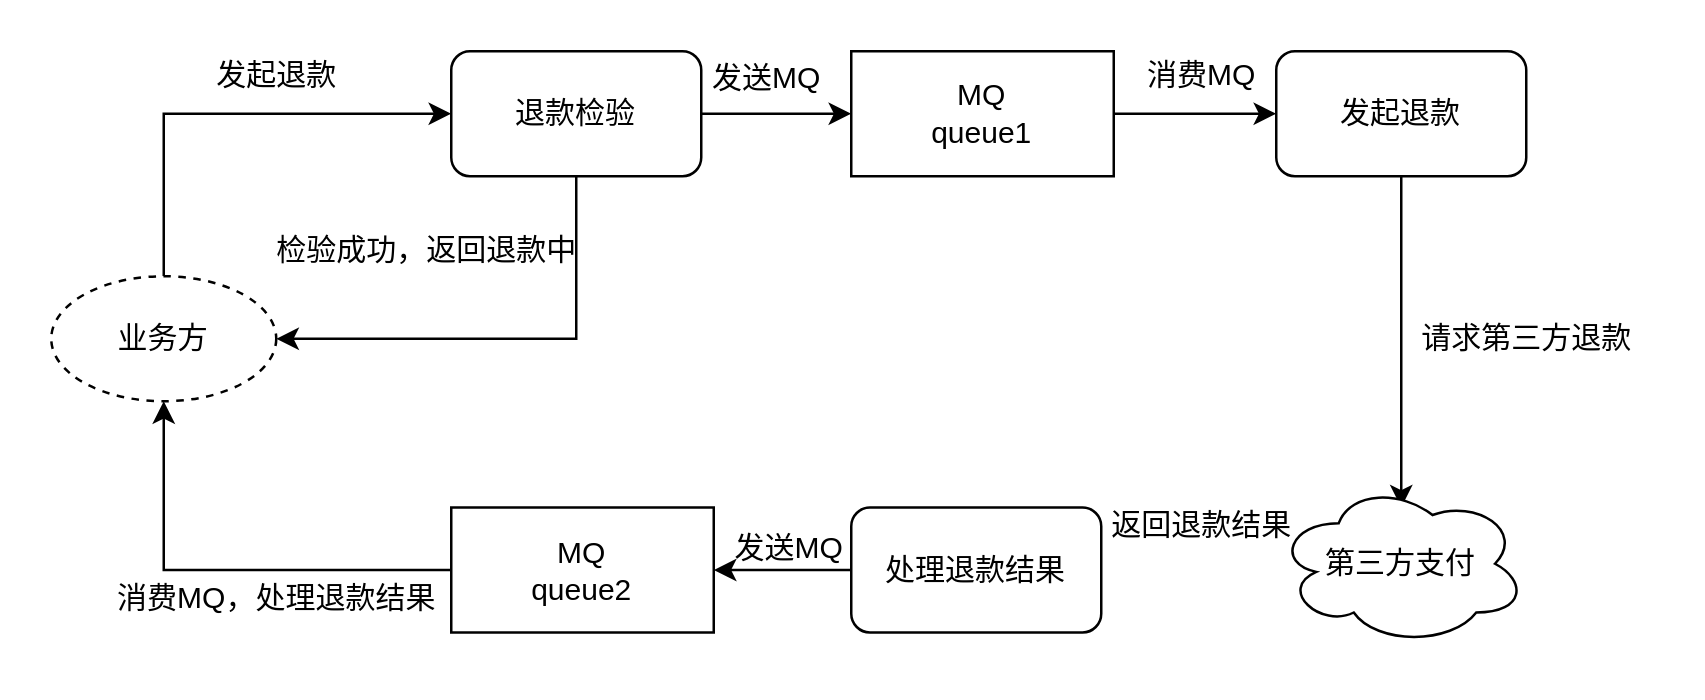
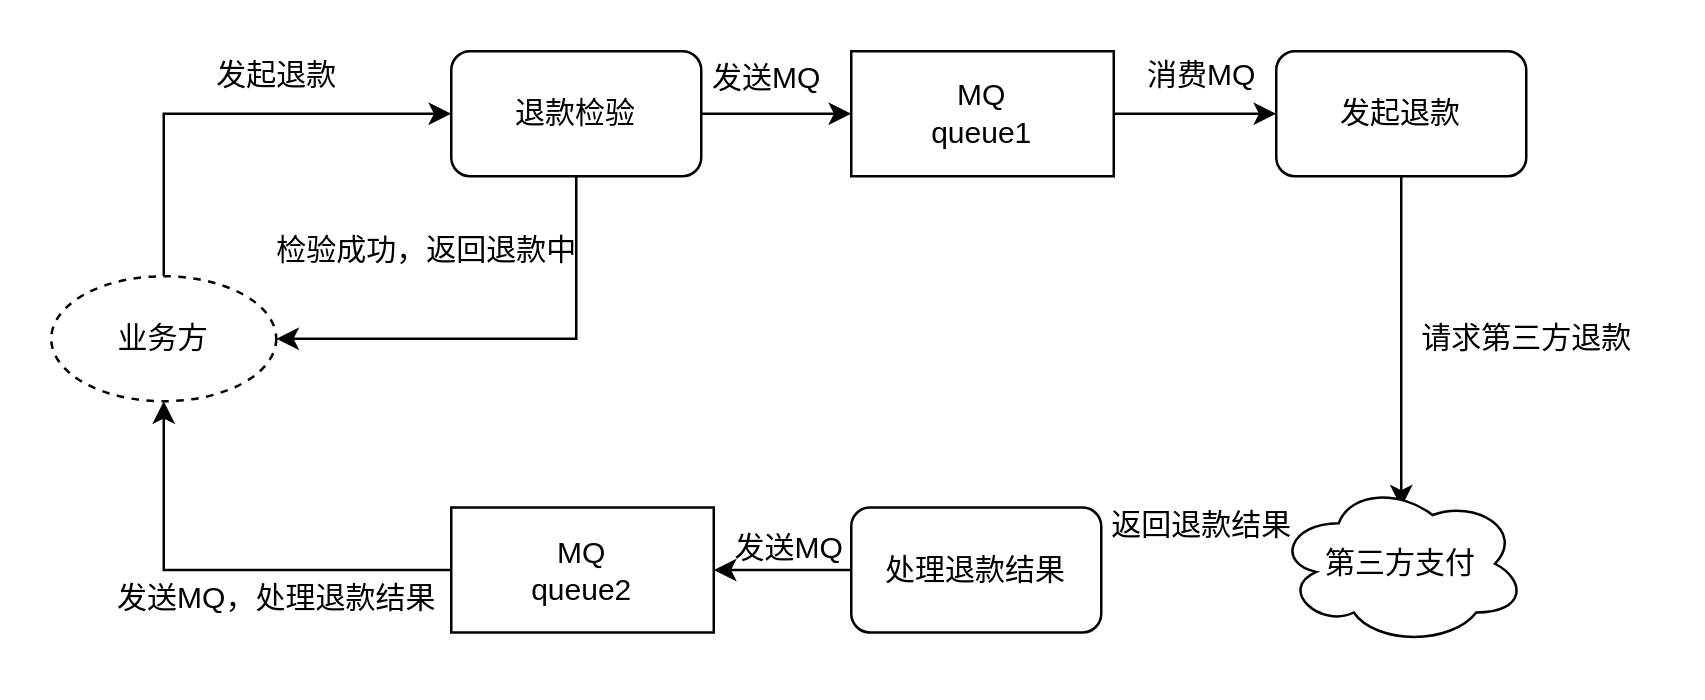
node "消费MQ，处理退款结果": label "消费MQ，处理退款结果" -> "发送MQ，处理退款结果"
